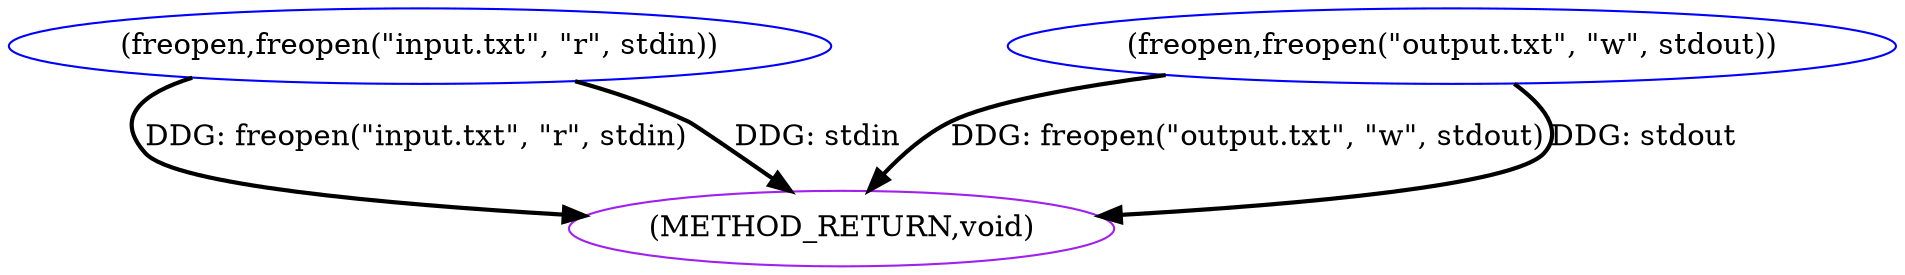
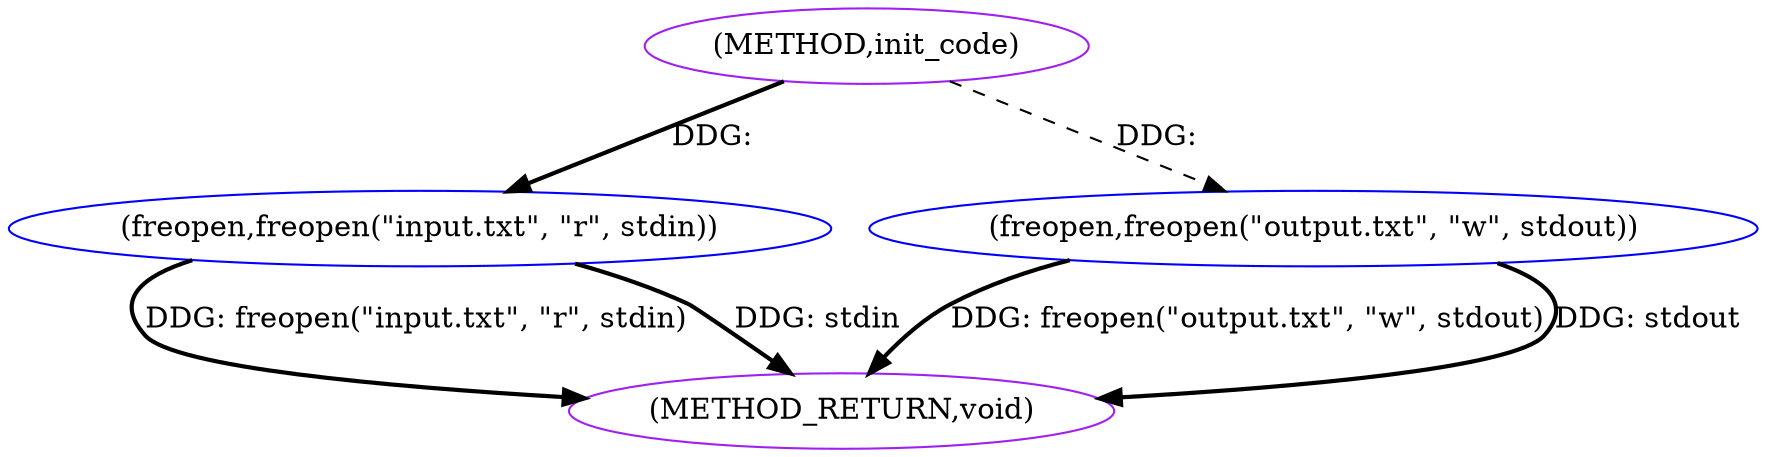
node "(METHOD,init_code)": added
